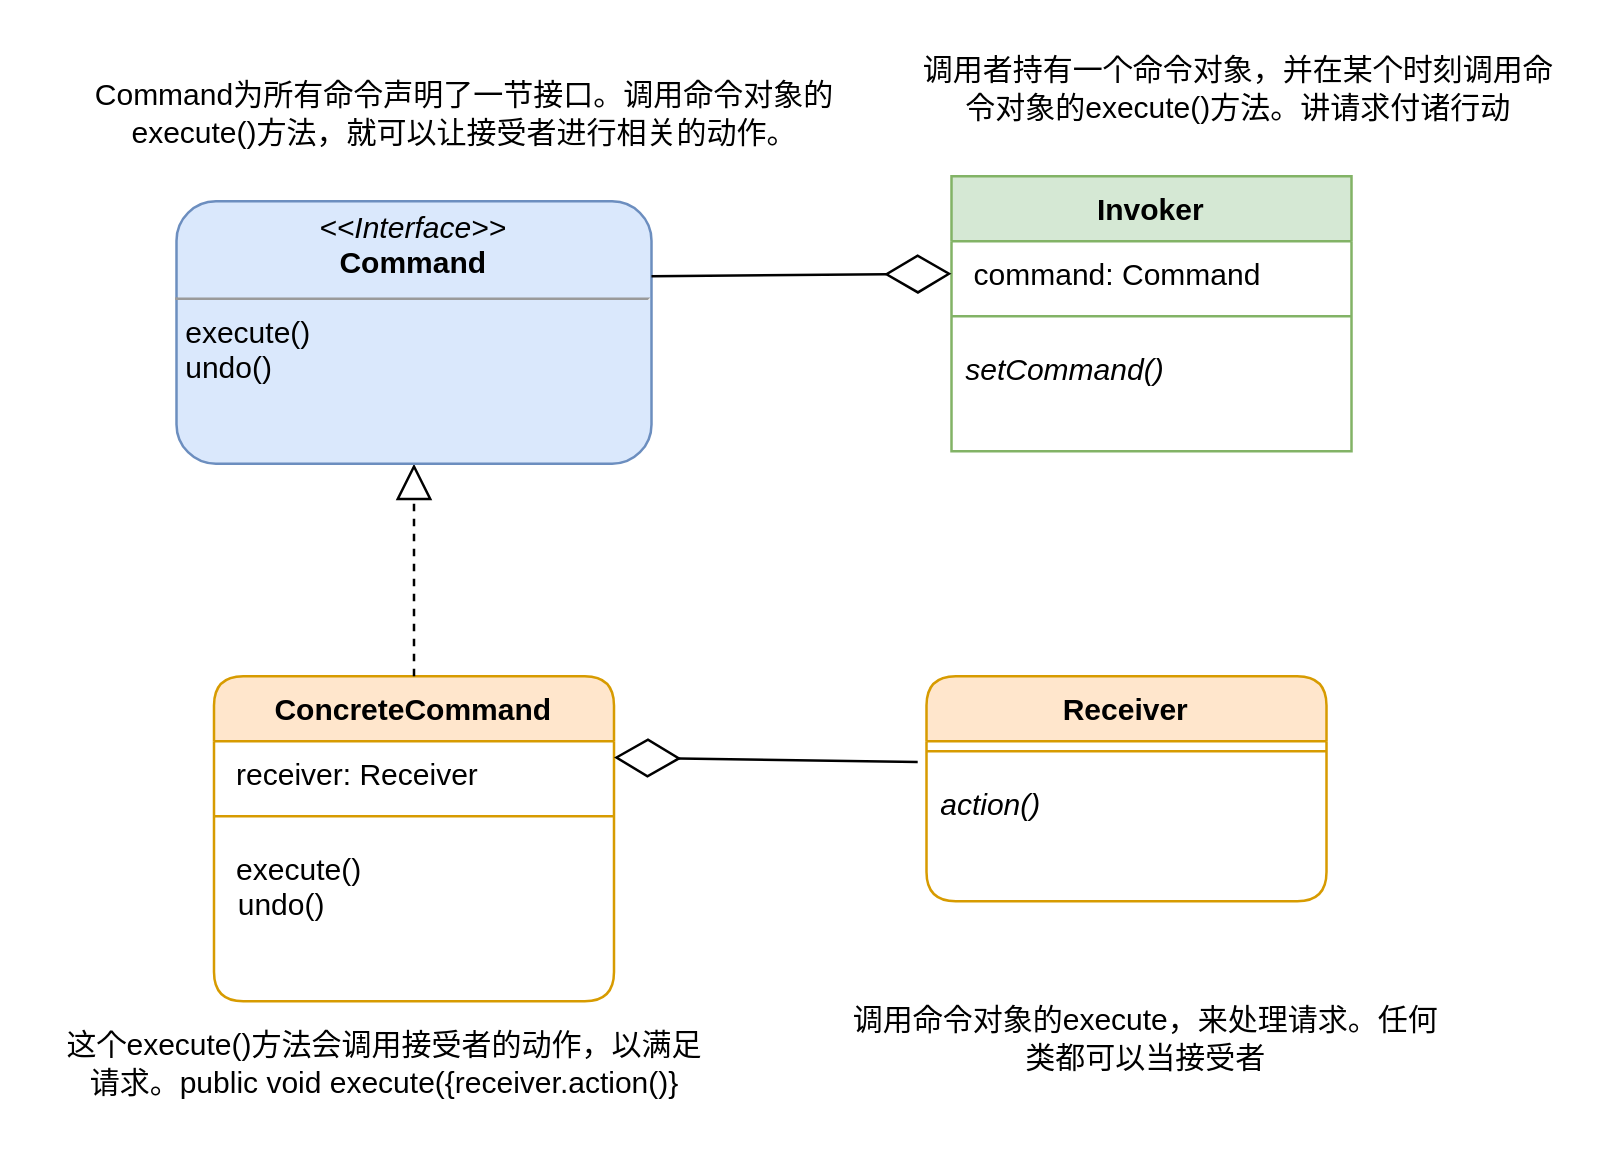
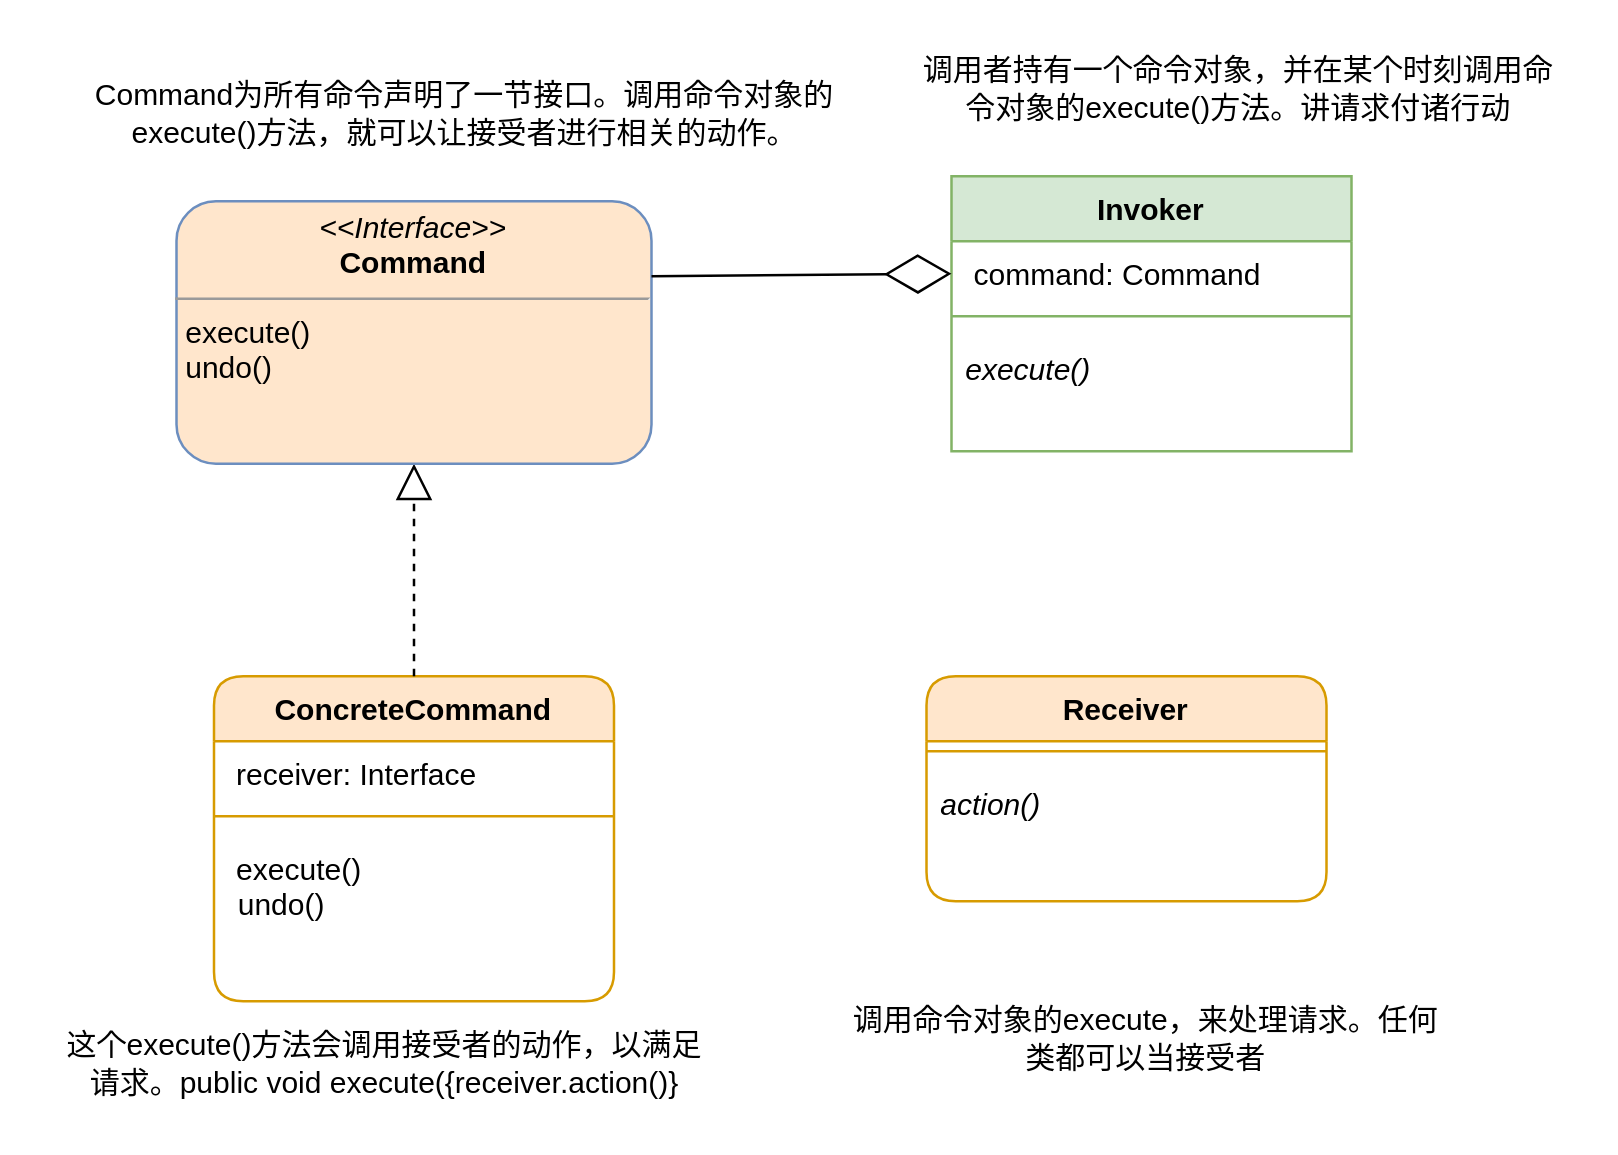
node "<<Interface>> Command execute() undo()": fillcolor #dae8fc -> #ffe6cc
node "setCommand()": label "setCommand()" -> "execute()"
edge "action()" -> "ConcreteCommand": removed
node "receiver: Receiver": label "receiver: Receiver" -> "receiver: Interface"
